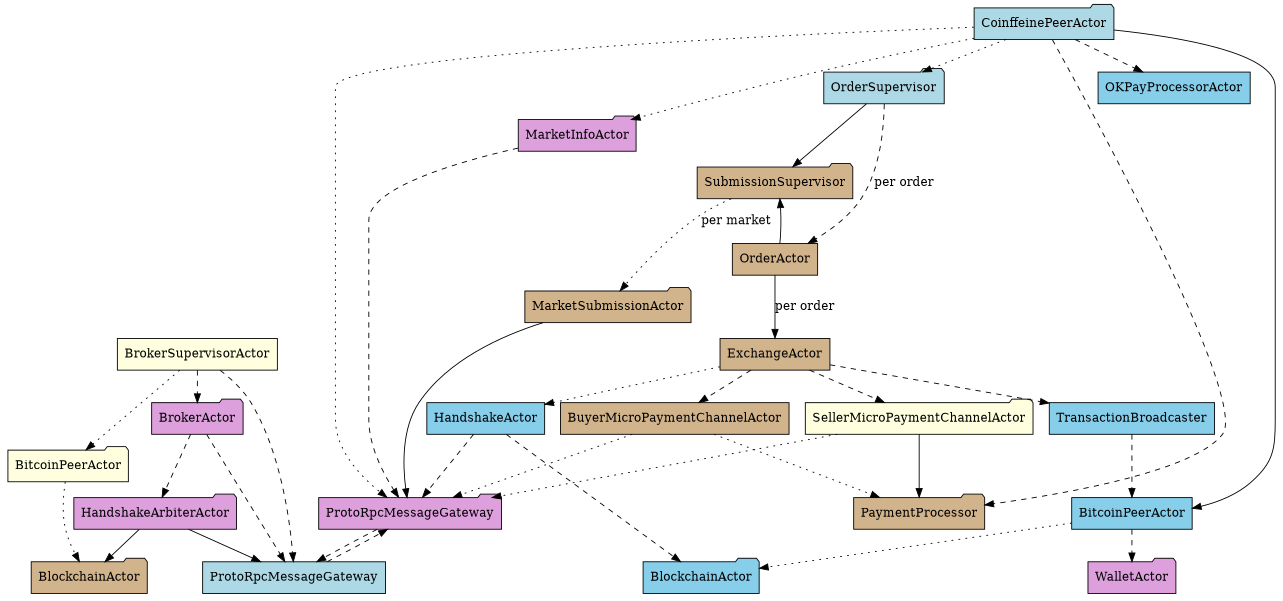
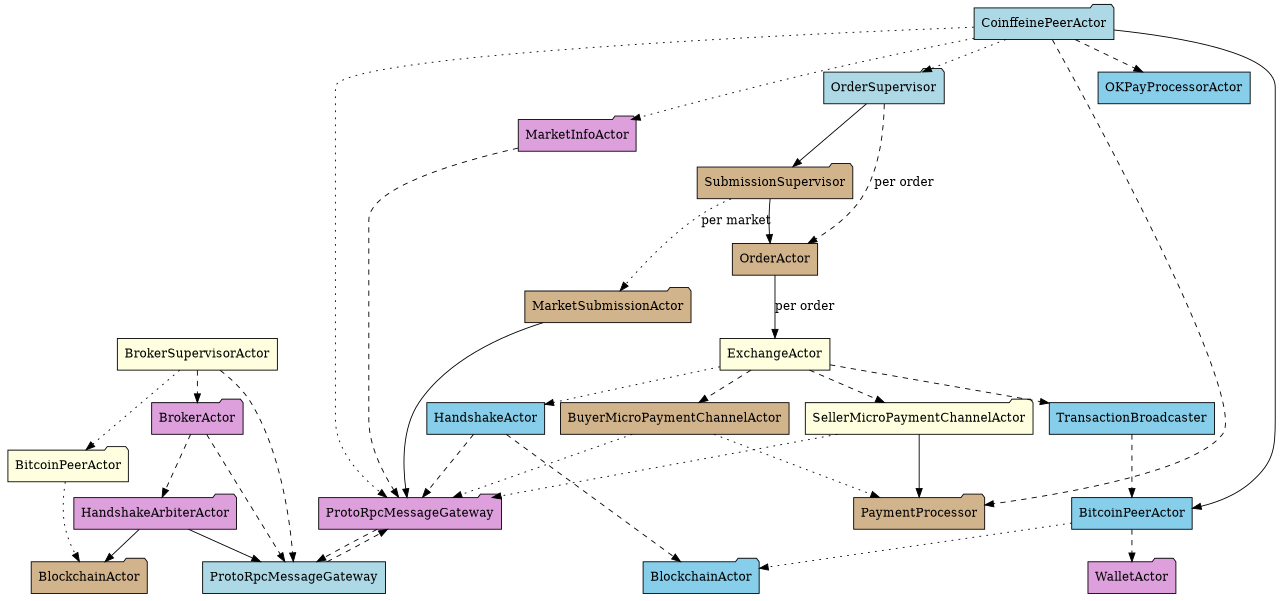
edge "OrderActor" -> "SubmissionSupervisor": reversed
node "ExchangeActor": fillcolor tan -> lightyellow
